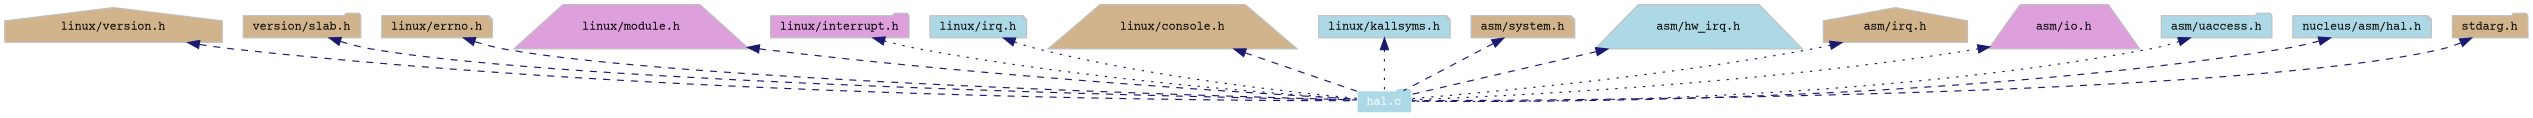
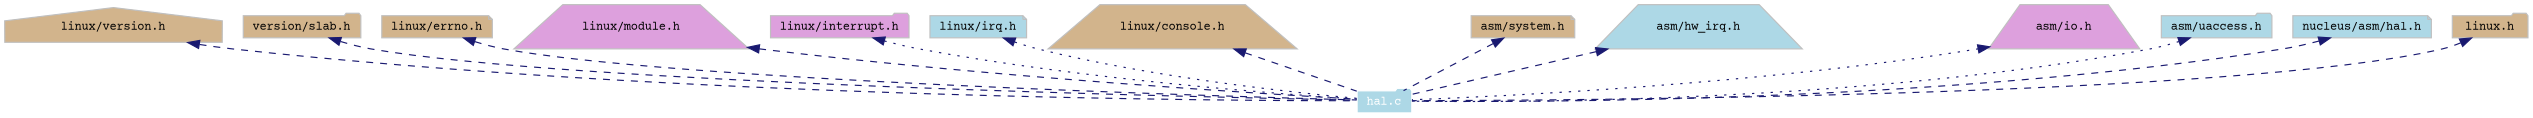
node "linux/kallsyms.h": removed
node "asm/irq.h": removed
node "stdarg.h": label "stdarg.h" -> "linux.h"
